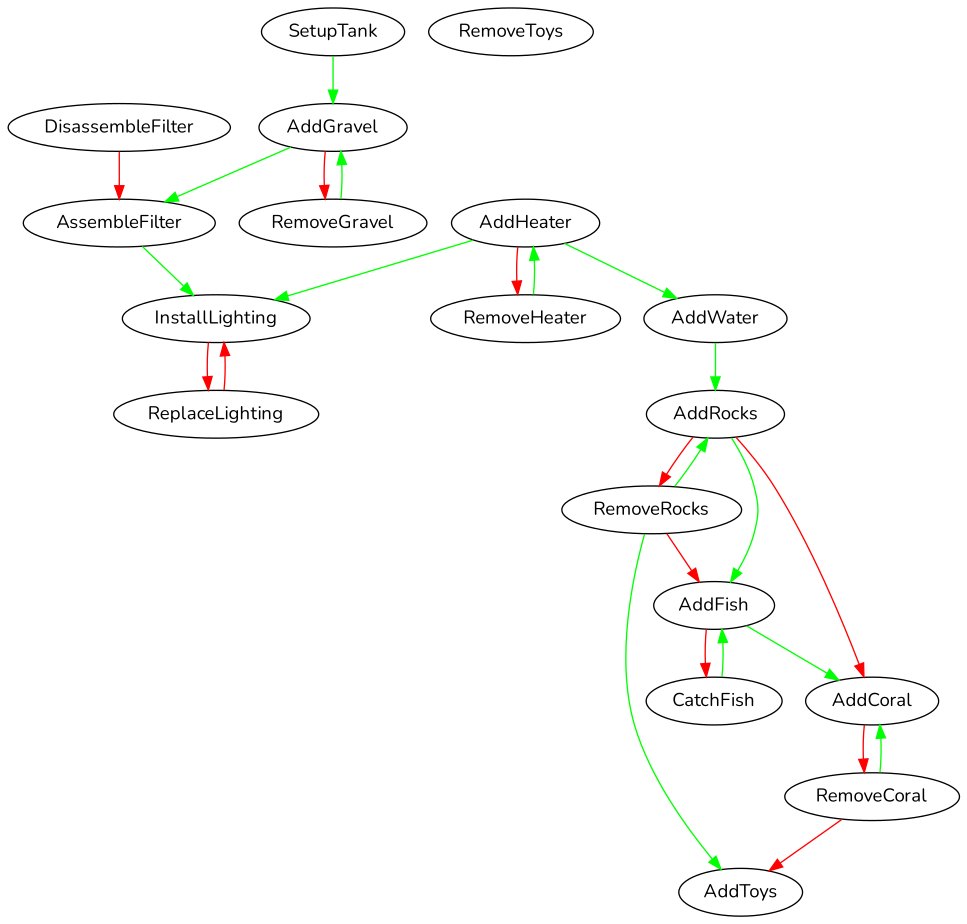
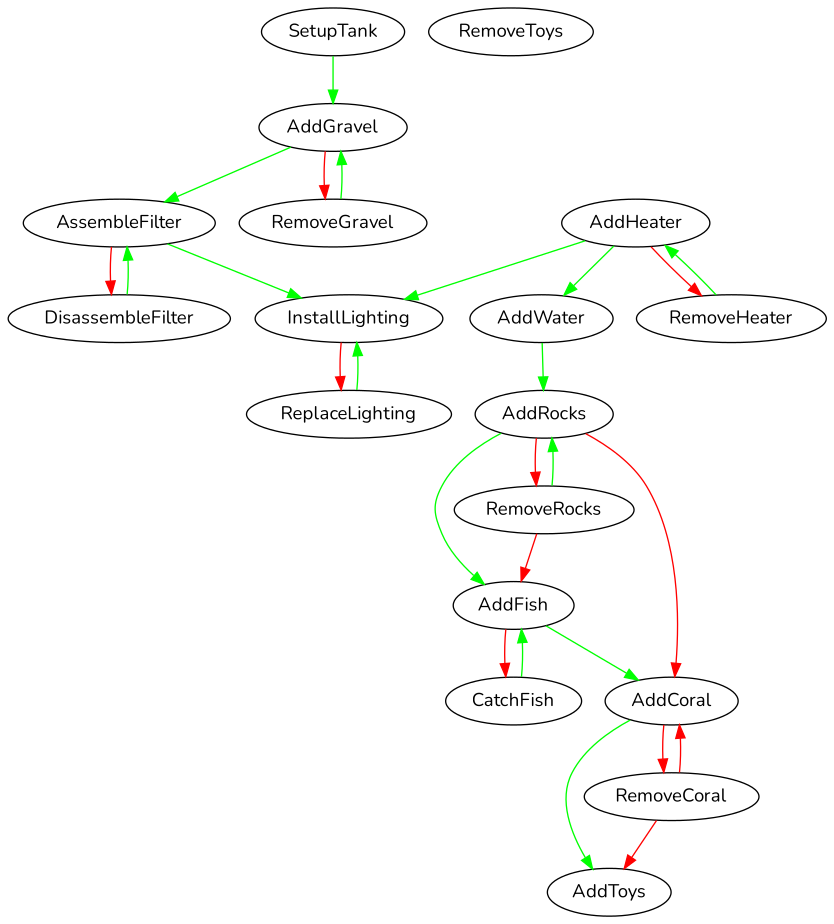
edge "DisassembleFilter" -> "AssembleFilter": color red -> green
edge "AssembleFilter" -> "DisassembleFilter": added
edge "ReplaceLighting" -> "InstallLighting": color red -> green
edge "RemoveRocks" -> "AddToys": now "AddCoral" -> "AddToys"
edge "RemoveCoral" -> "AddCoral": color green -> red
